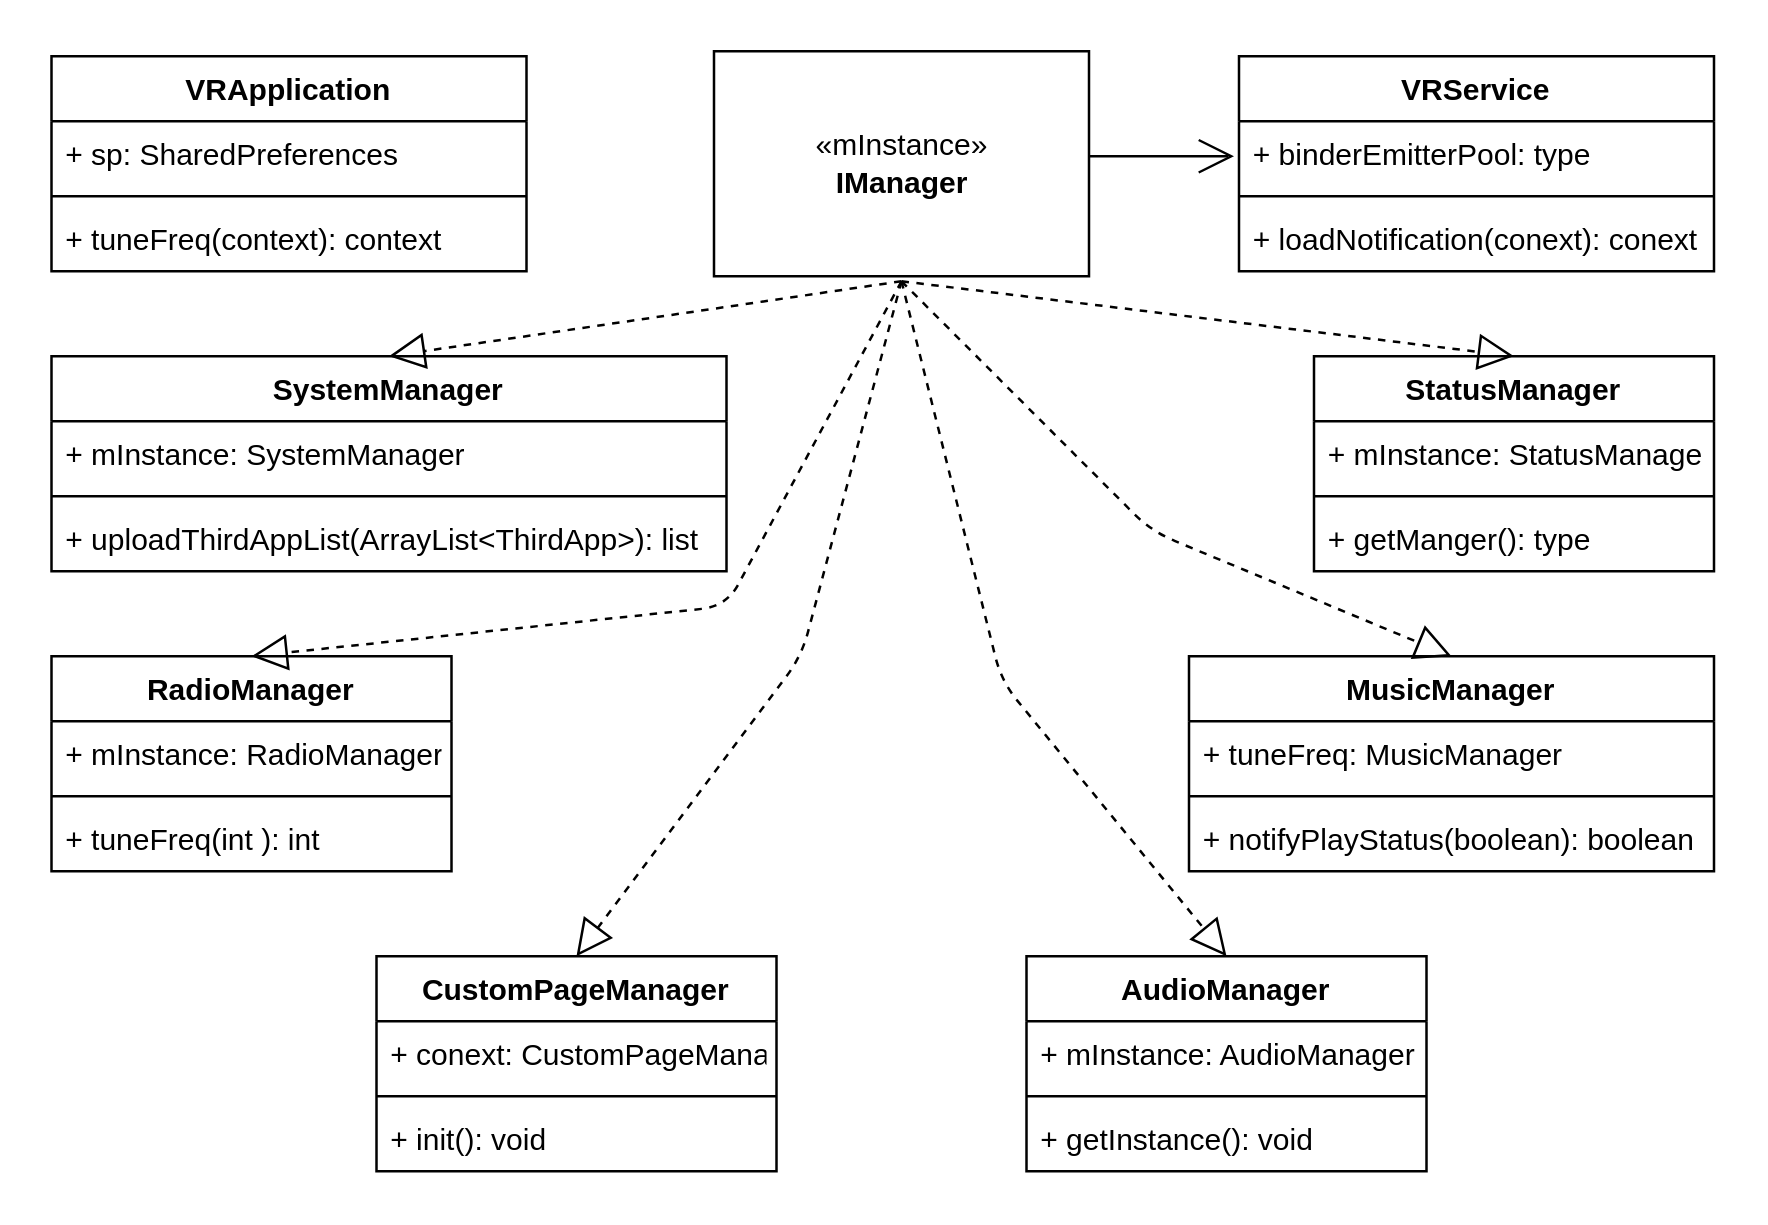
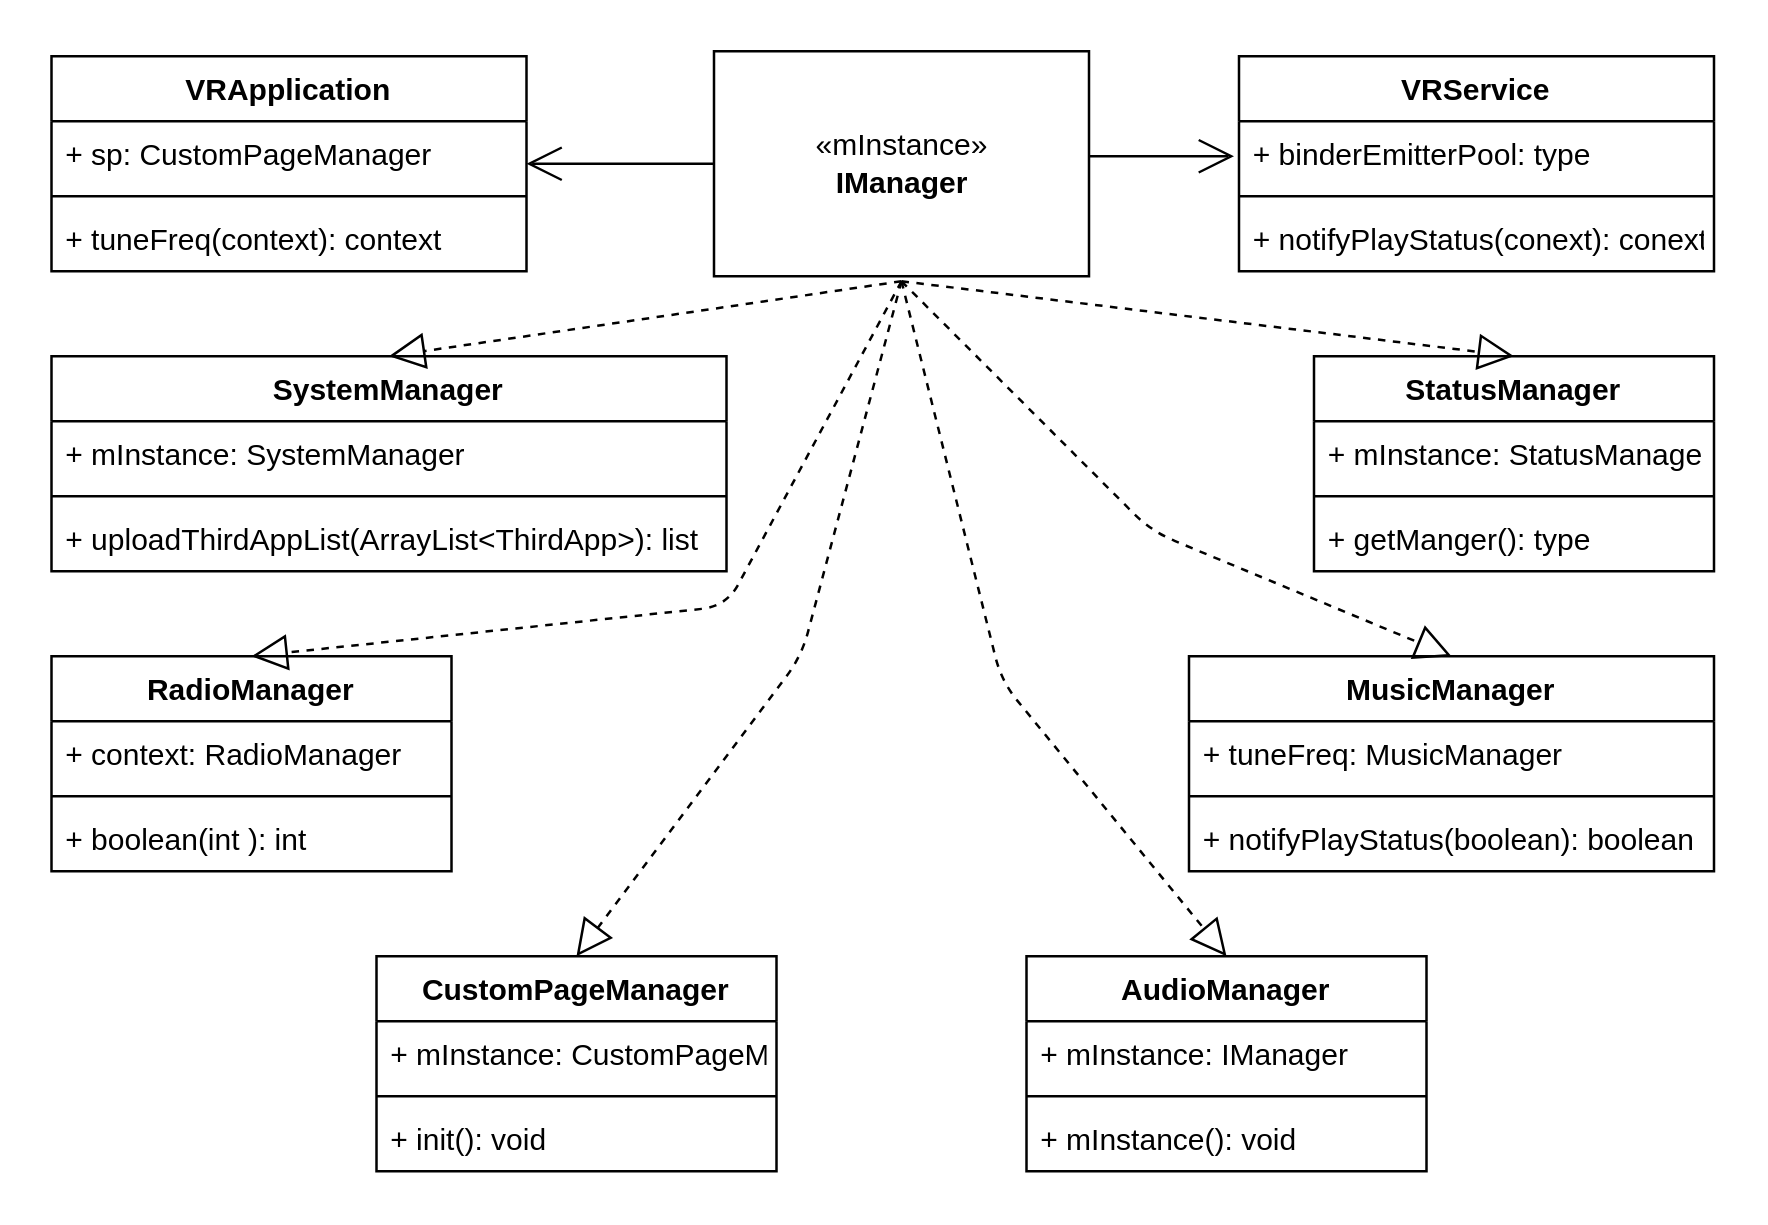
node "+ sp: SharedPreferences": label "+ sp: SharedPreferences" -> "+ sp: CustomPageManager"
edge "«mInstance» IManager" -> "VRApplication": added
node "+ loadNotification(conext): conext": label "+ loadNotification(conext): conext" -> "+ notifyPlayStatus(conext): conext"
node "+ mInstance: RadioManager": label "+ mInstance: RadioManager" -> "+ context: RadioManager"
node "+ tuneFreq(int ): int": label "+ tuneFreq(int ): int" -> "+ boolean(int ): int"
node "+ conext: CustomPageManager": label "+ conext: CustomPageManager" -> "+ mInstance: CustomPageManager"
node "+ mInstance: AudioManager": label "+ mInstance: AudioManager" -> "+ mInstance: IManager"
node "+ getInstance(): void": label "+ getInstance(): void" -> "+ mInstance(): void"
